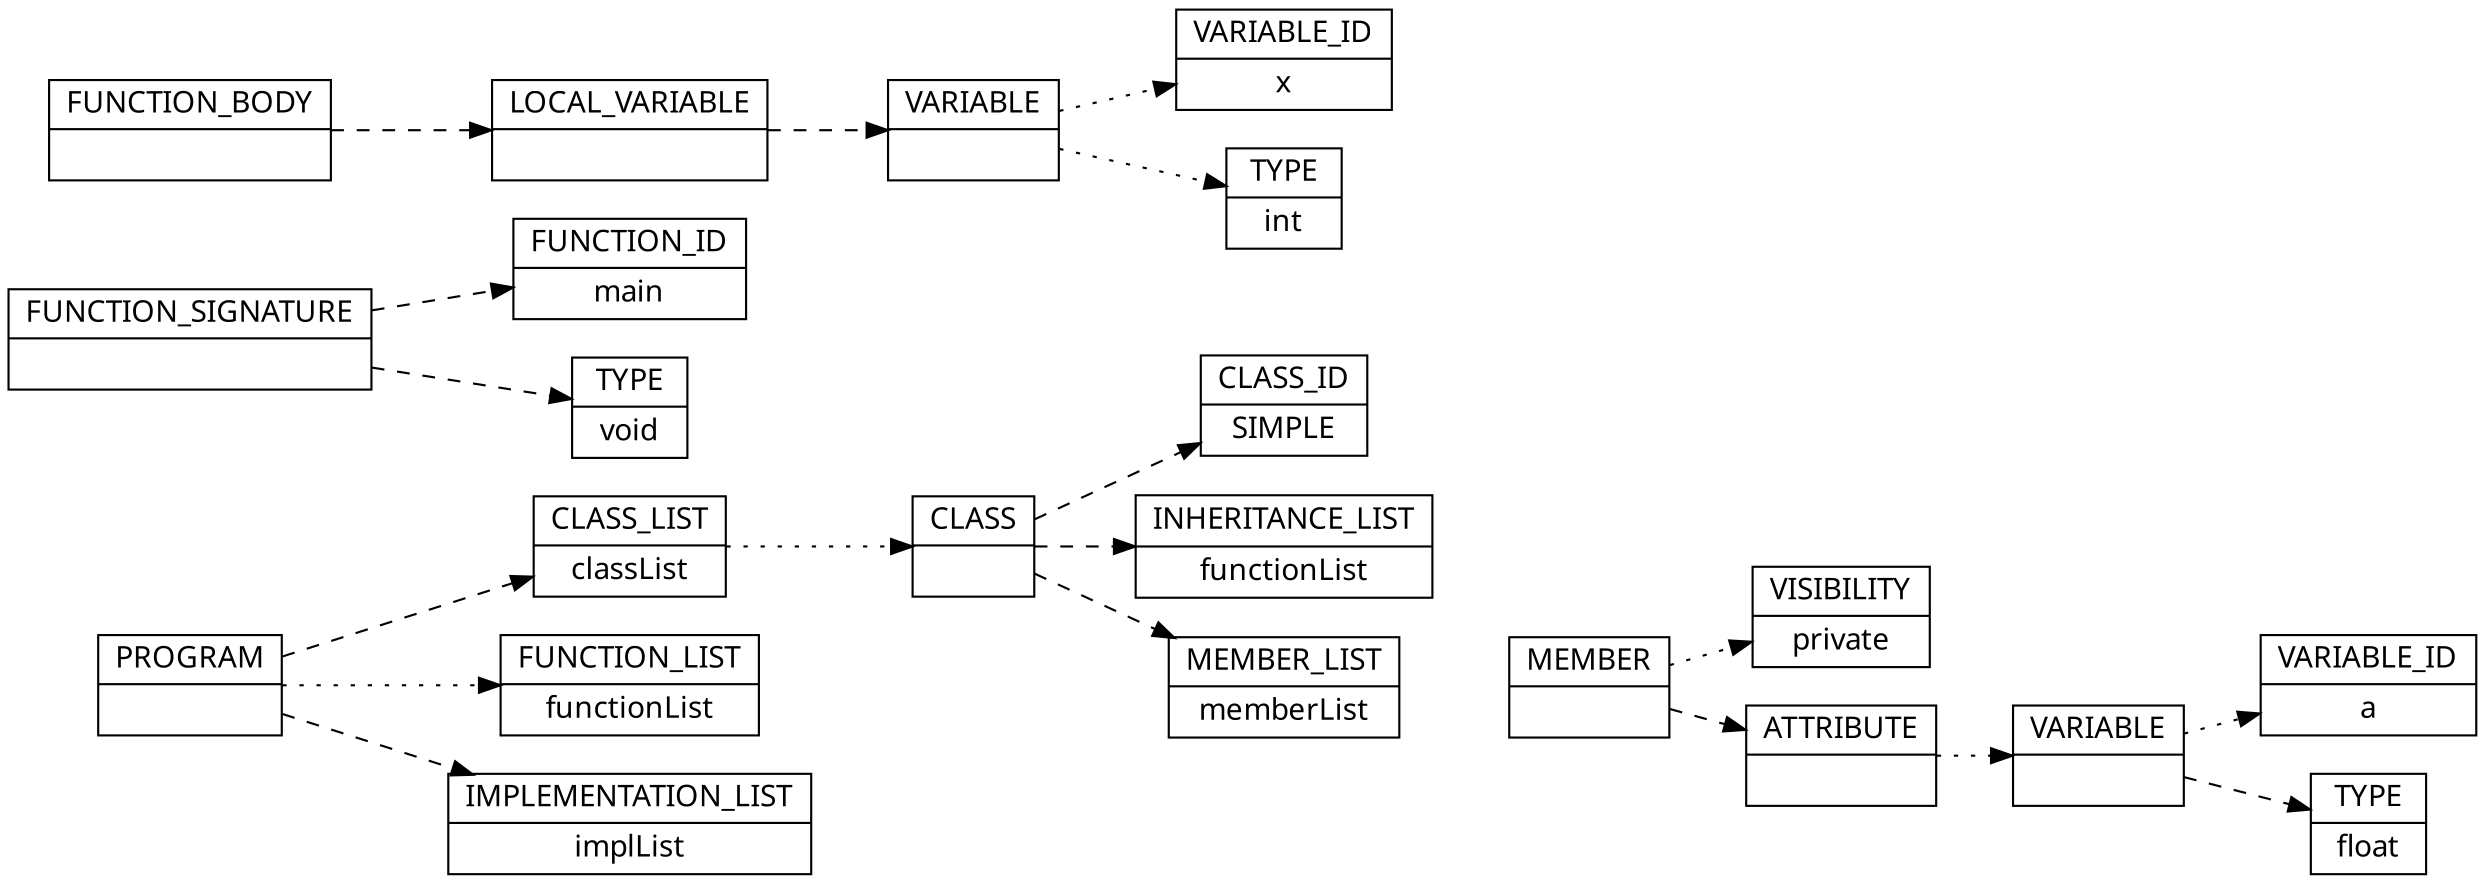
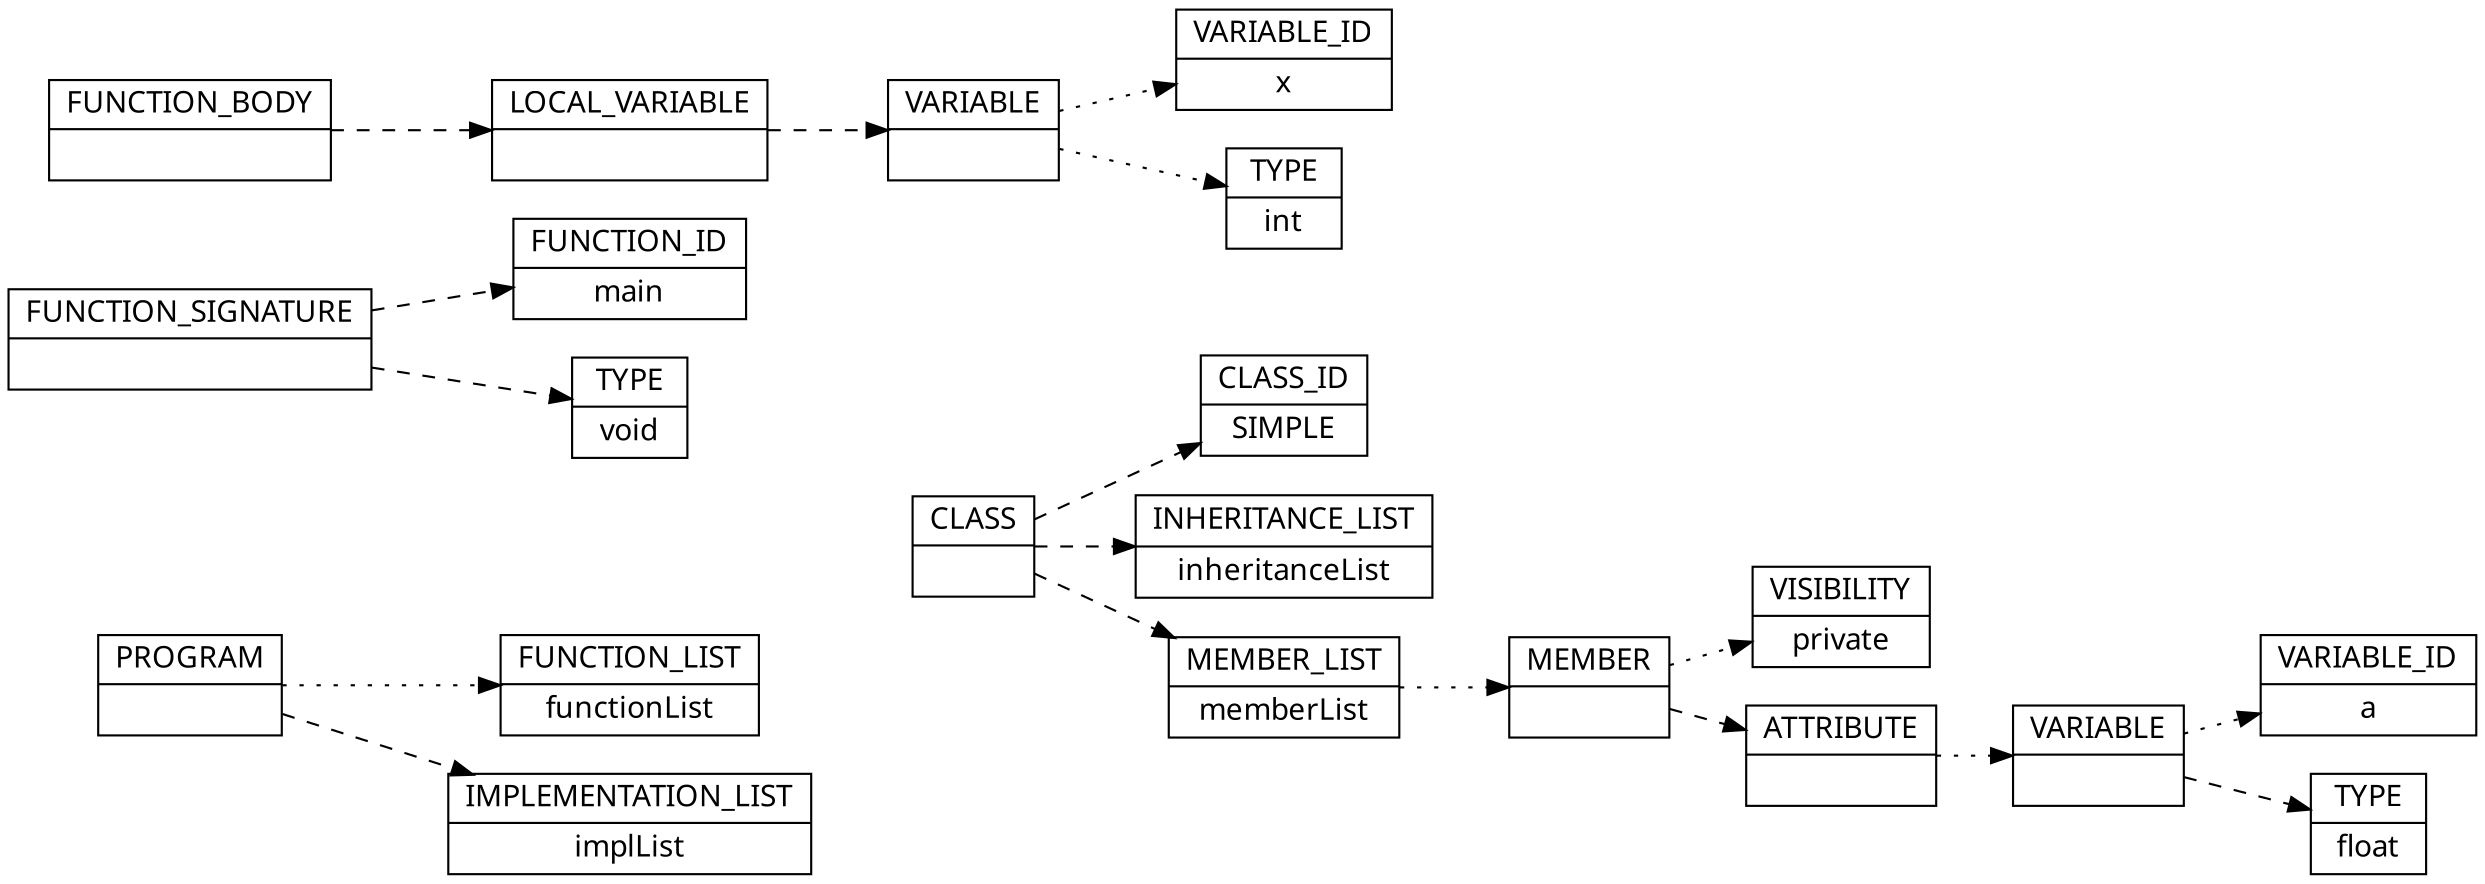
node "CLASS_LIST": removed
node "INHERITANCE_LIST": text "functionList" -> "inheritanceList"
edge "MEMBER_LIST" -> "MEMBER": added
